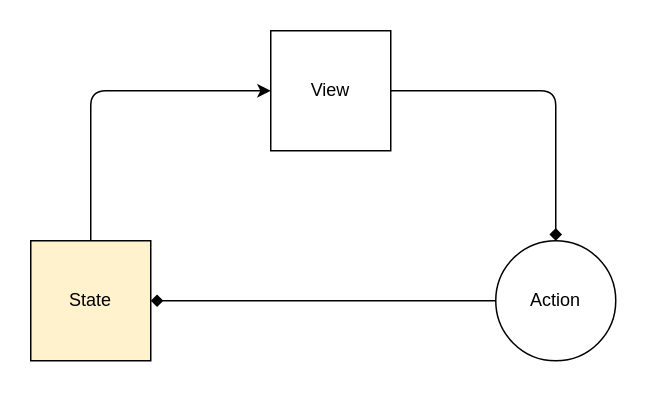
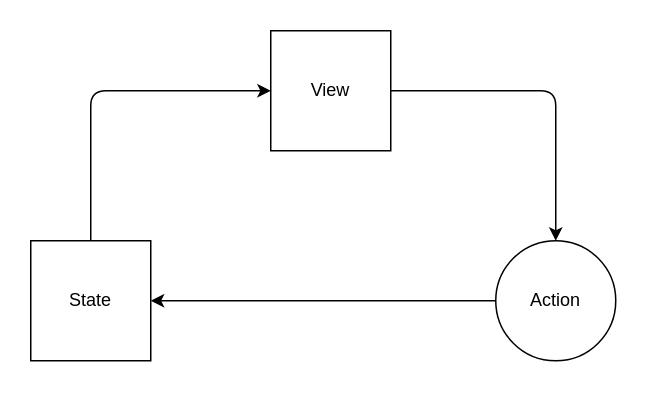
edge "View" -> "Action": arrowhead diamond -> classic
node "State": fillcolor #fff2cc -> #ffffff
edge "Action" -> "State": arrowhead diamond -> classic
